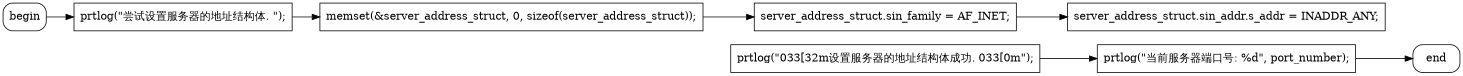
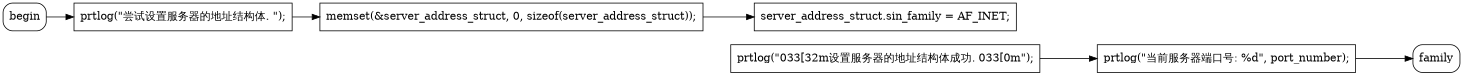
node "server_address_struct.sin_addr.s_addr = INADDR_ANY;": removed
node "end": label "end" -> "family"
